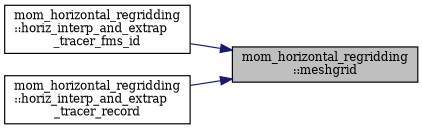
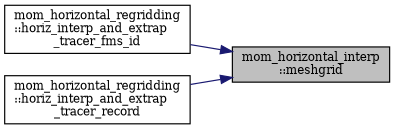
node "mom_horizontal_regridding ::meshgrid": label "mom_horizontal_regridding ::meshgrid" -> "mom_horizontal_interp ::meshgrid"
